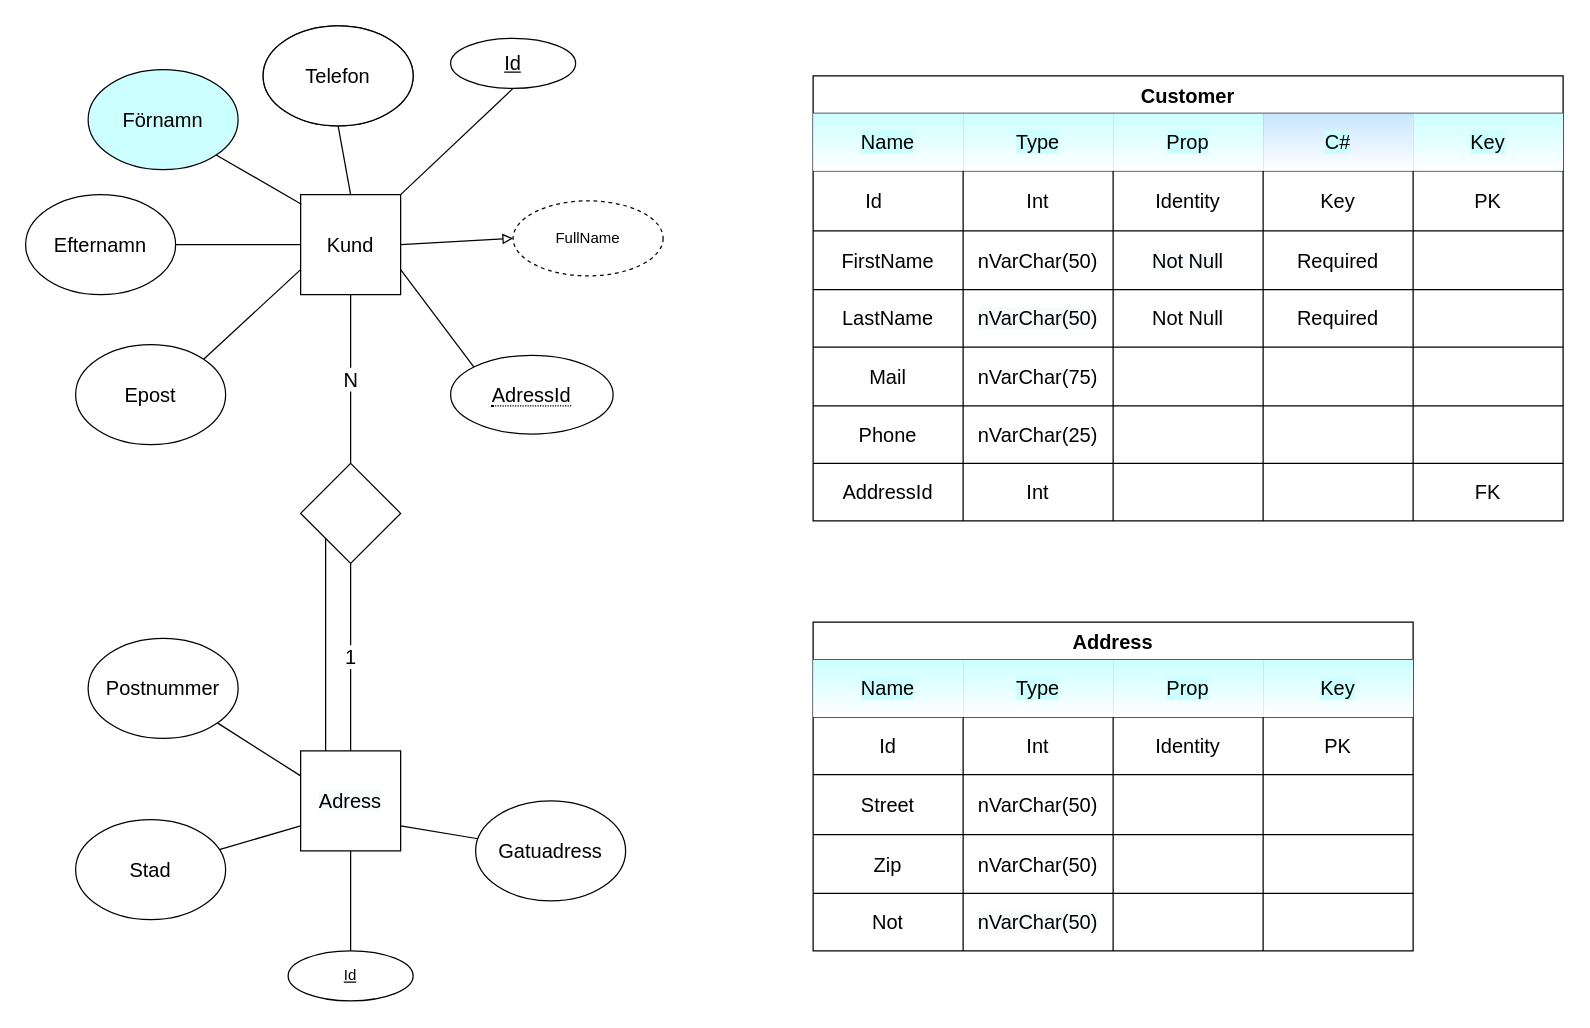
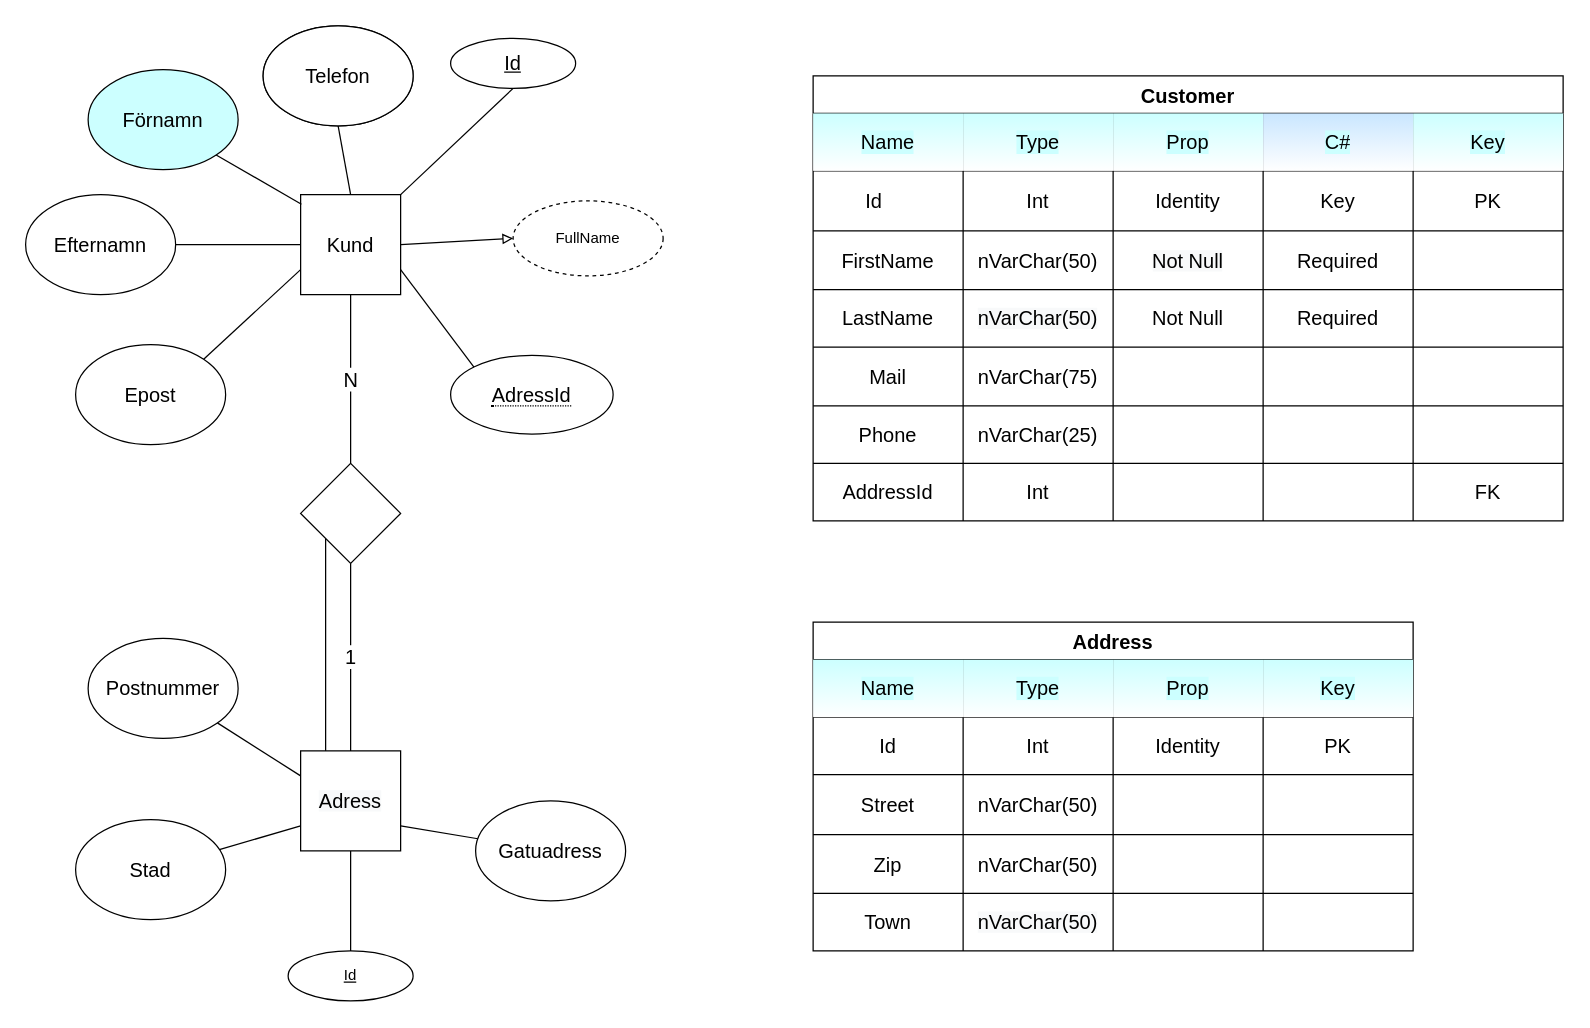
node "Not": label "Not" -> "Town"
